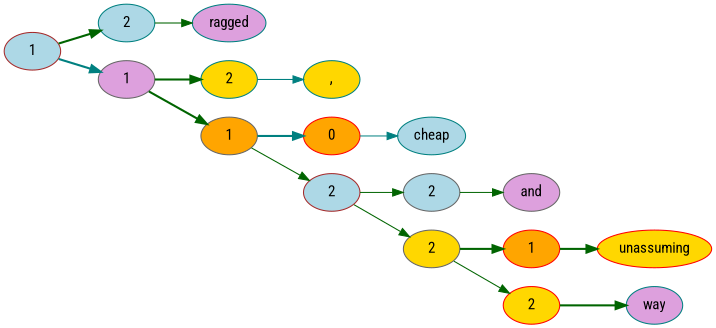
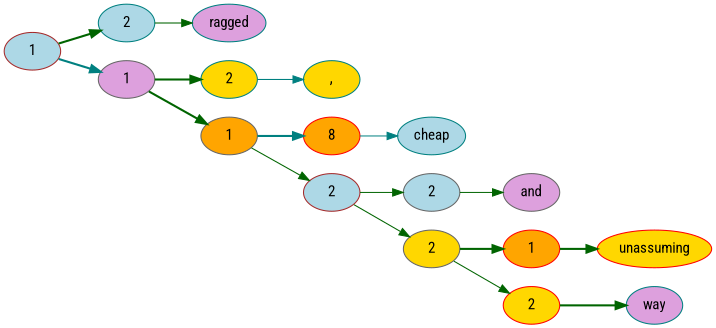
node "0": label "0" -> "8"
